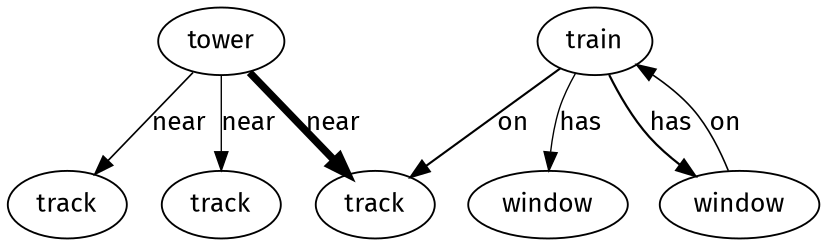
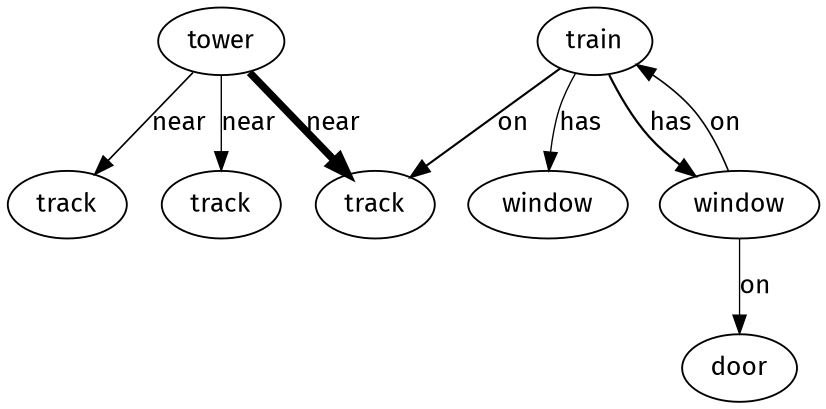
node "door": added
